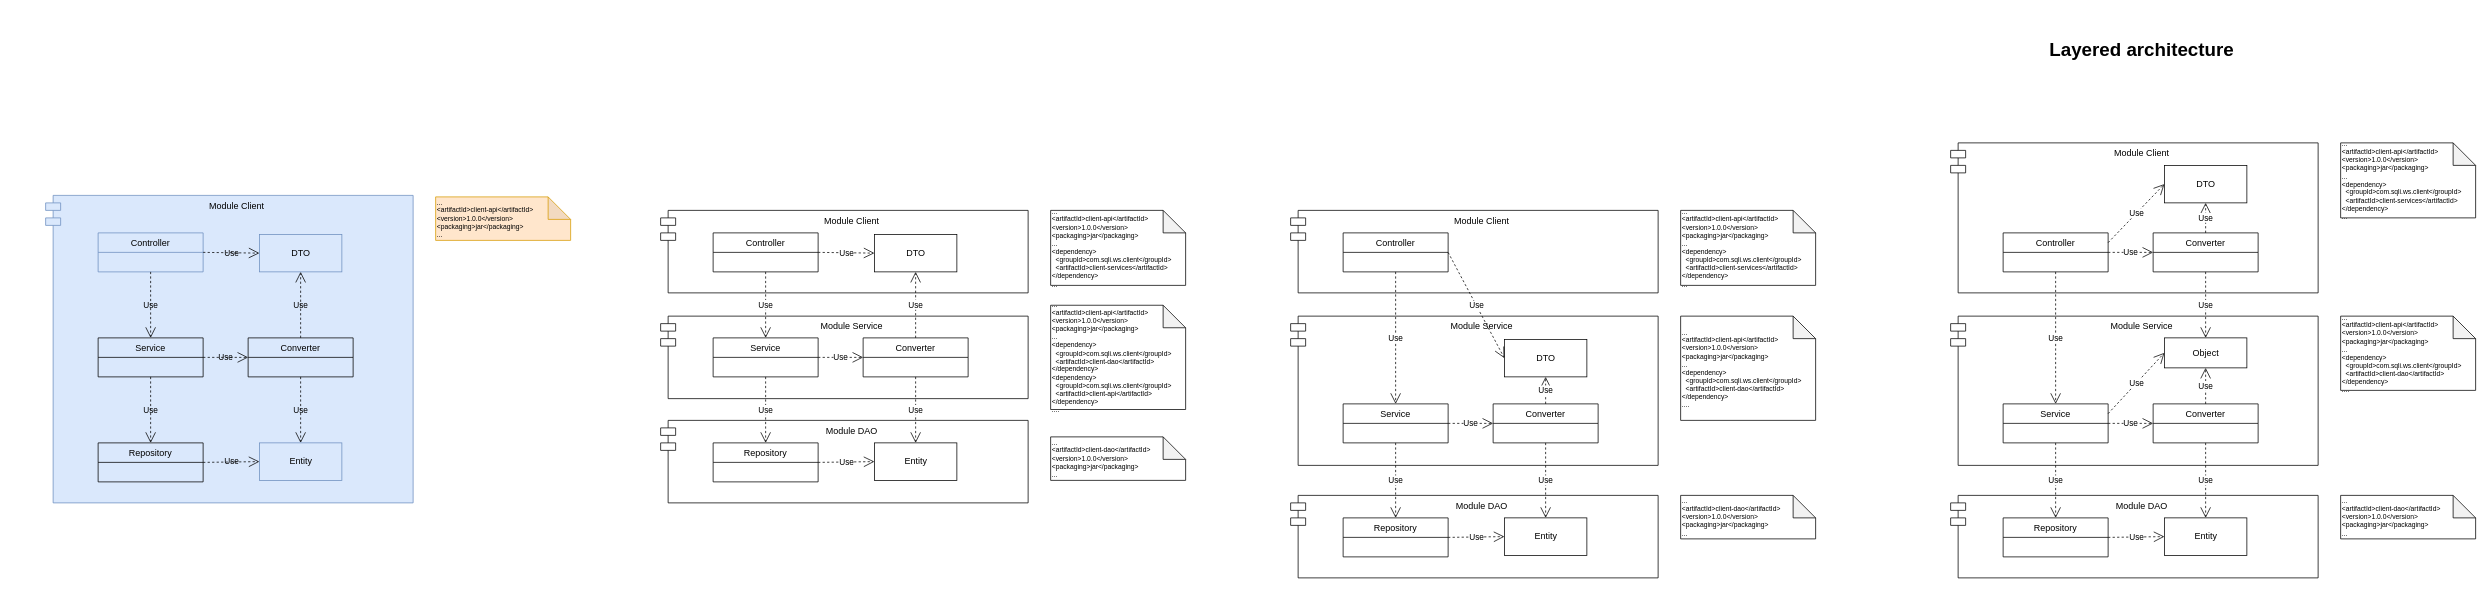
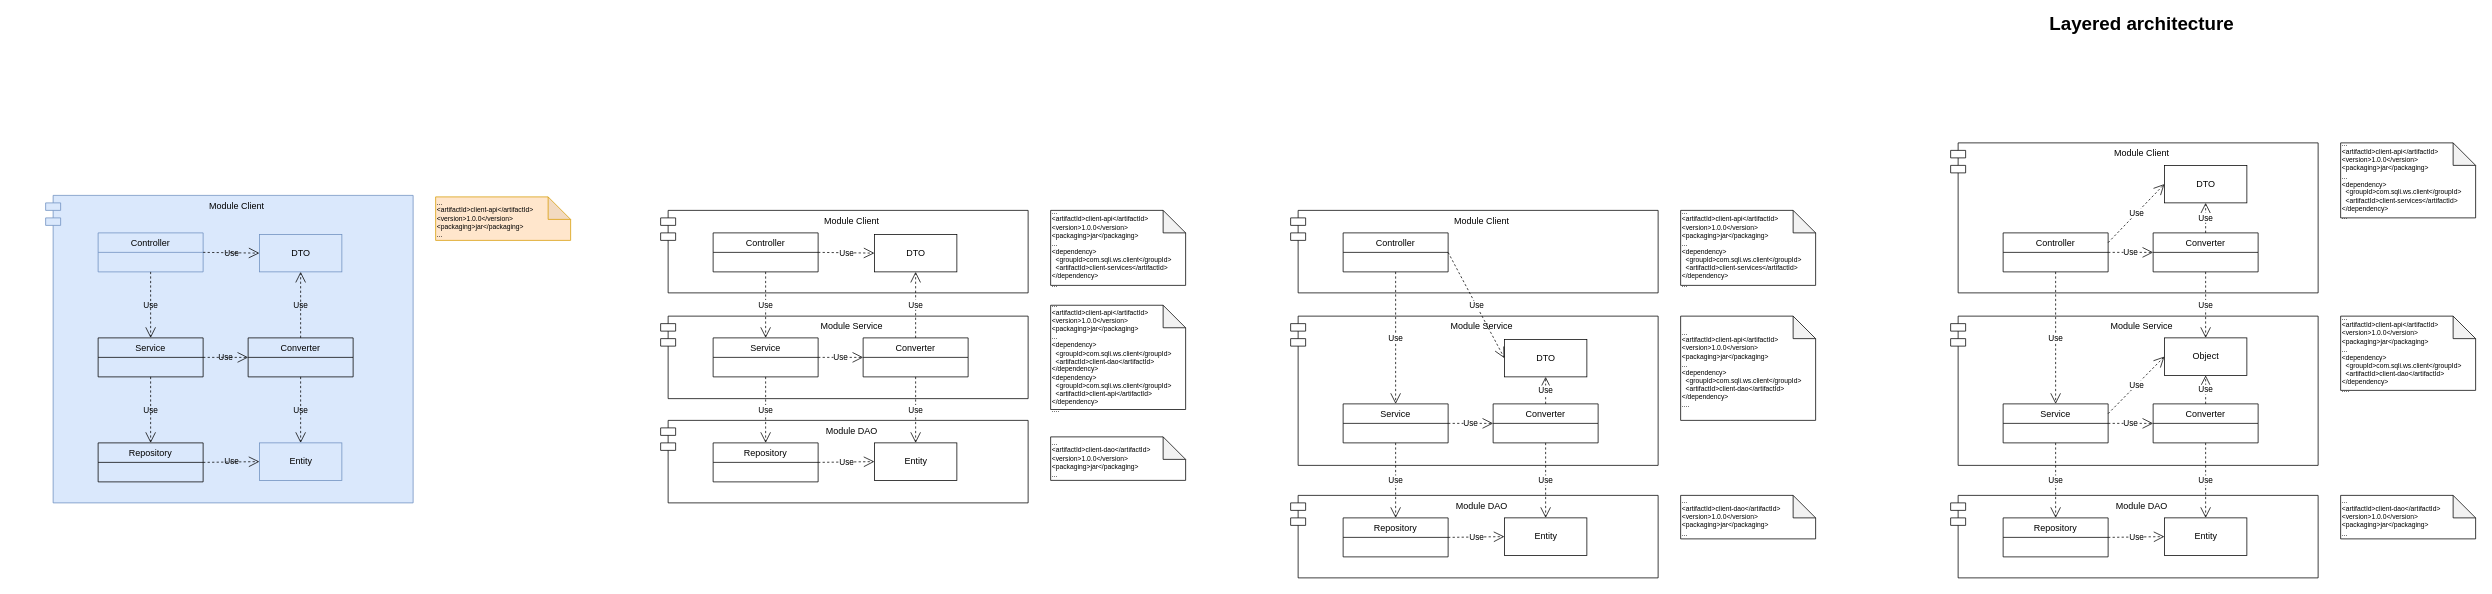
node "Layered architecture": moved (2142, 49) -> (2142, 23)
node "Object": size 83x30 -> 83x38
